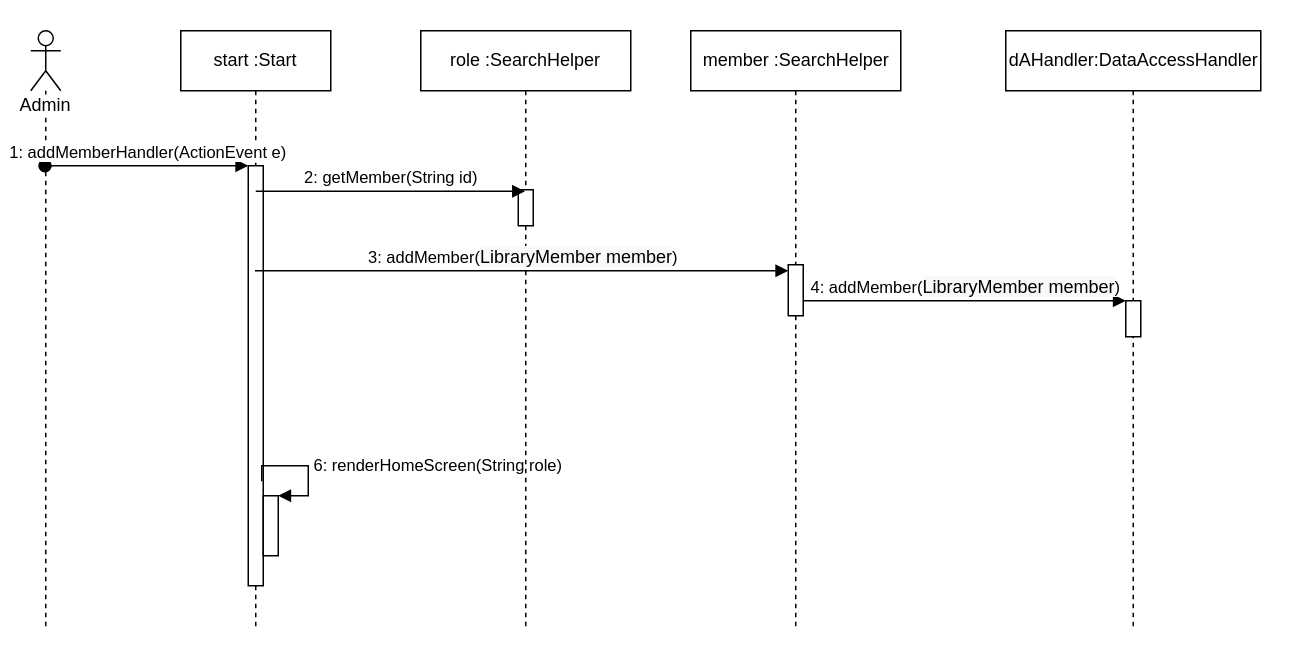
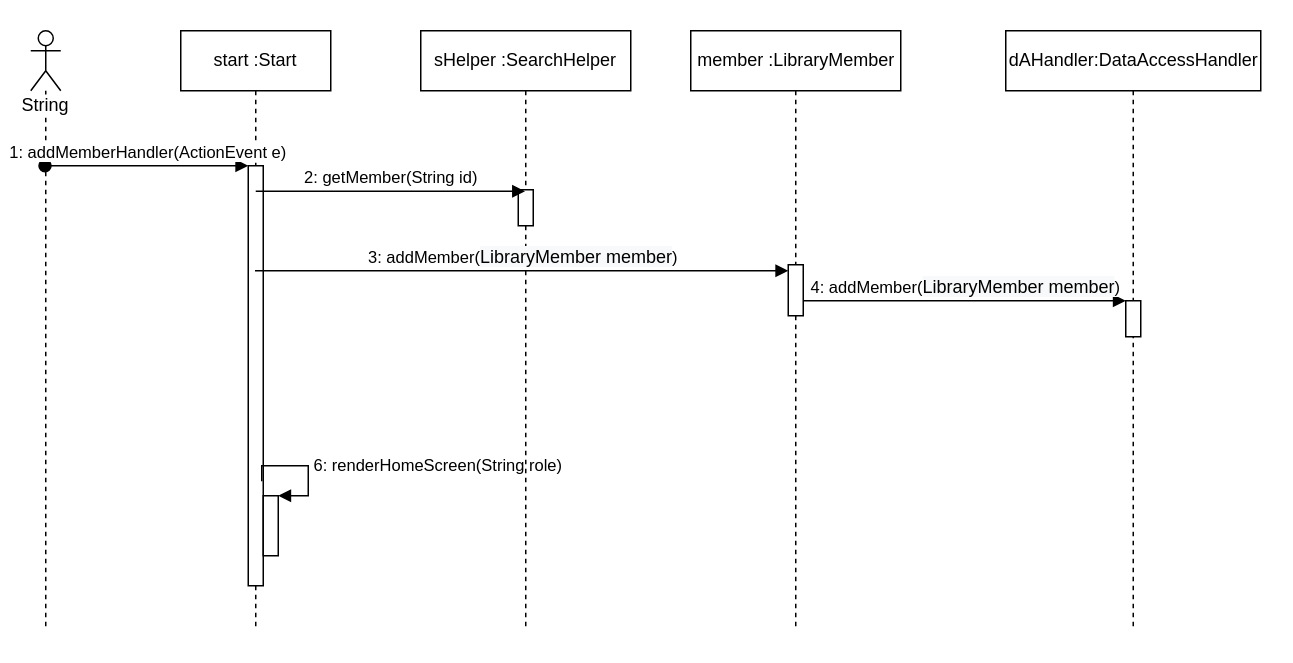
node "role :SearchHelper": label "role :SearchHelper" -> "sHelper :SearchHelper"
node "member :SearchHelper": label "member :SearchHelper" -> "member :LibraryMember"
node "Admin": label "Admin" -> "String"
